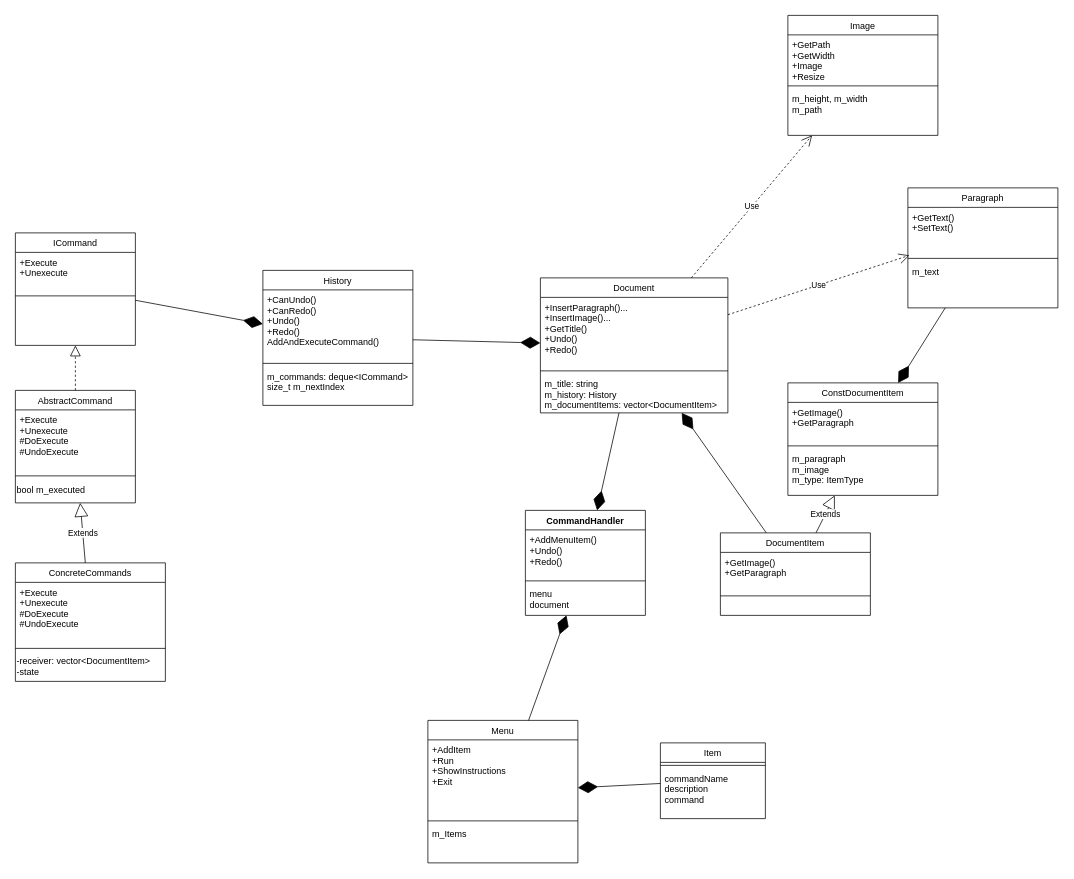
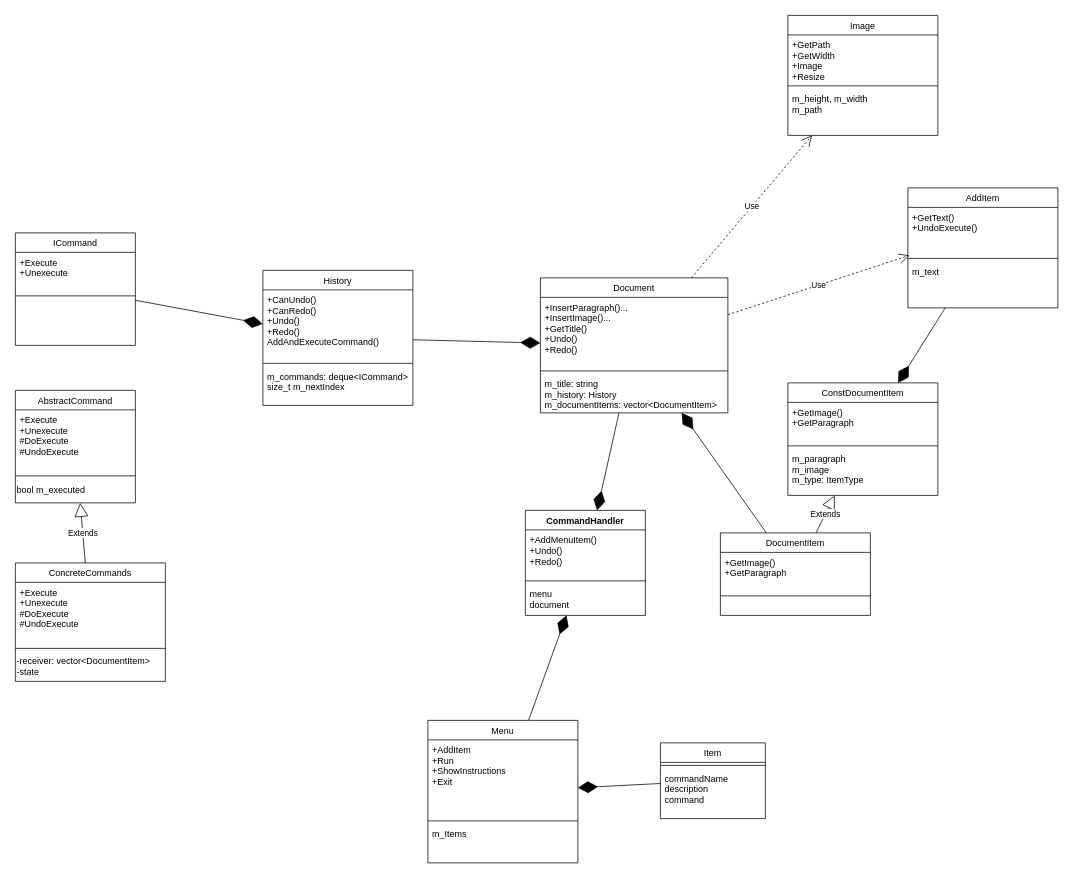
node "Paragraph": label "Paragraph" -> "AddItem"
node "+GetText() +SetText()": label "+GetText() +SetText()" -> "+GetText() +UndoExecute()"
edge "AbstractCommand" -> "ICommand": removed
